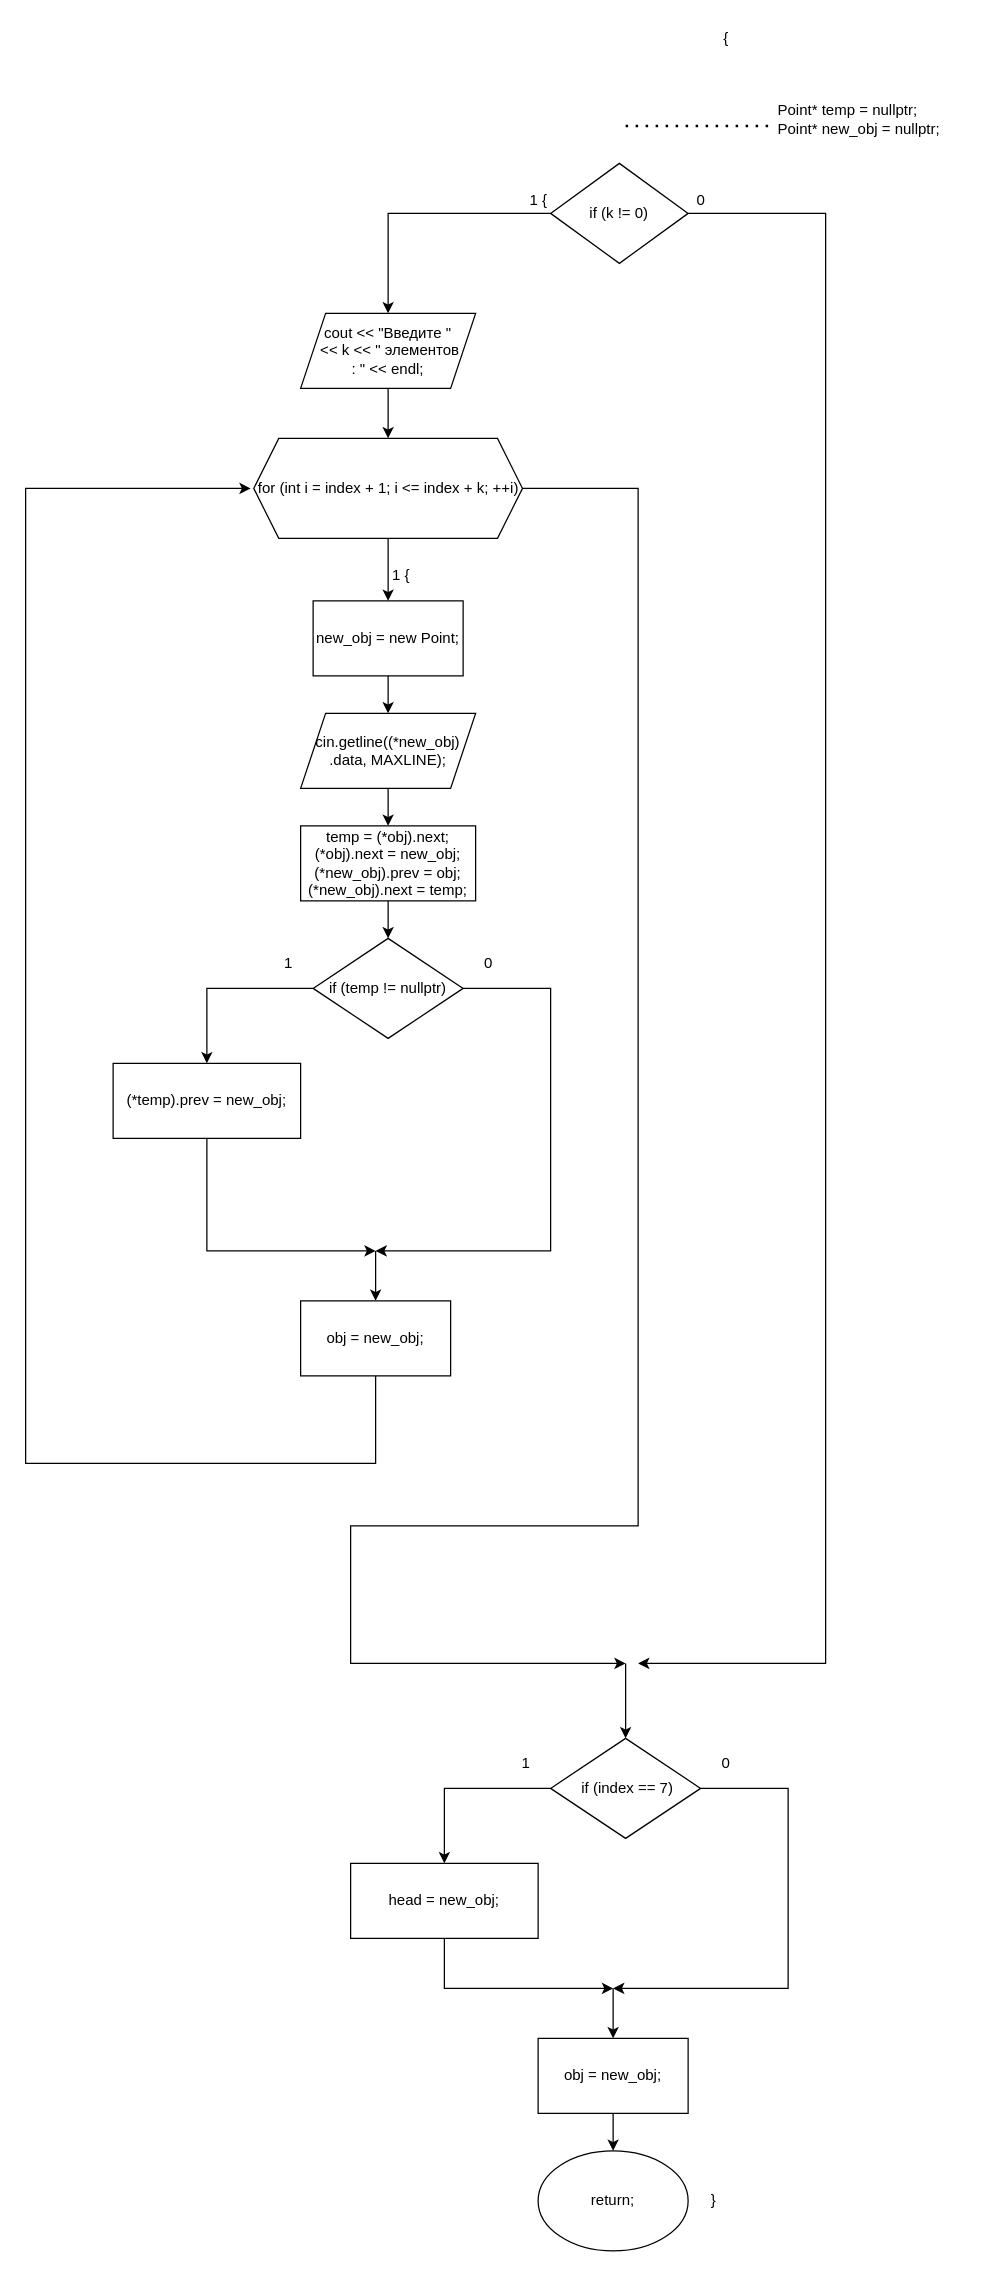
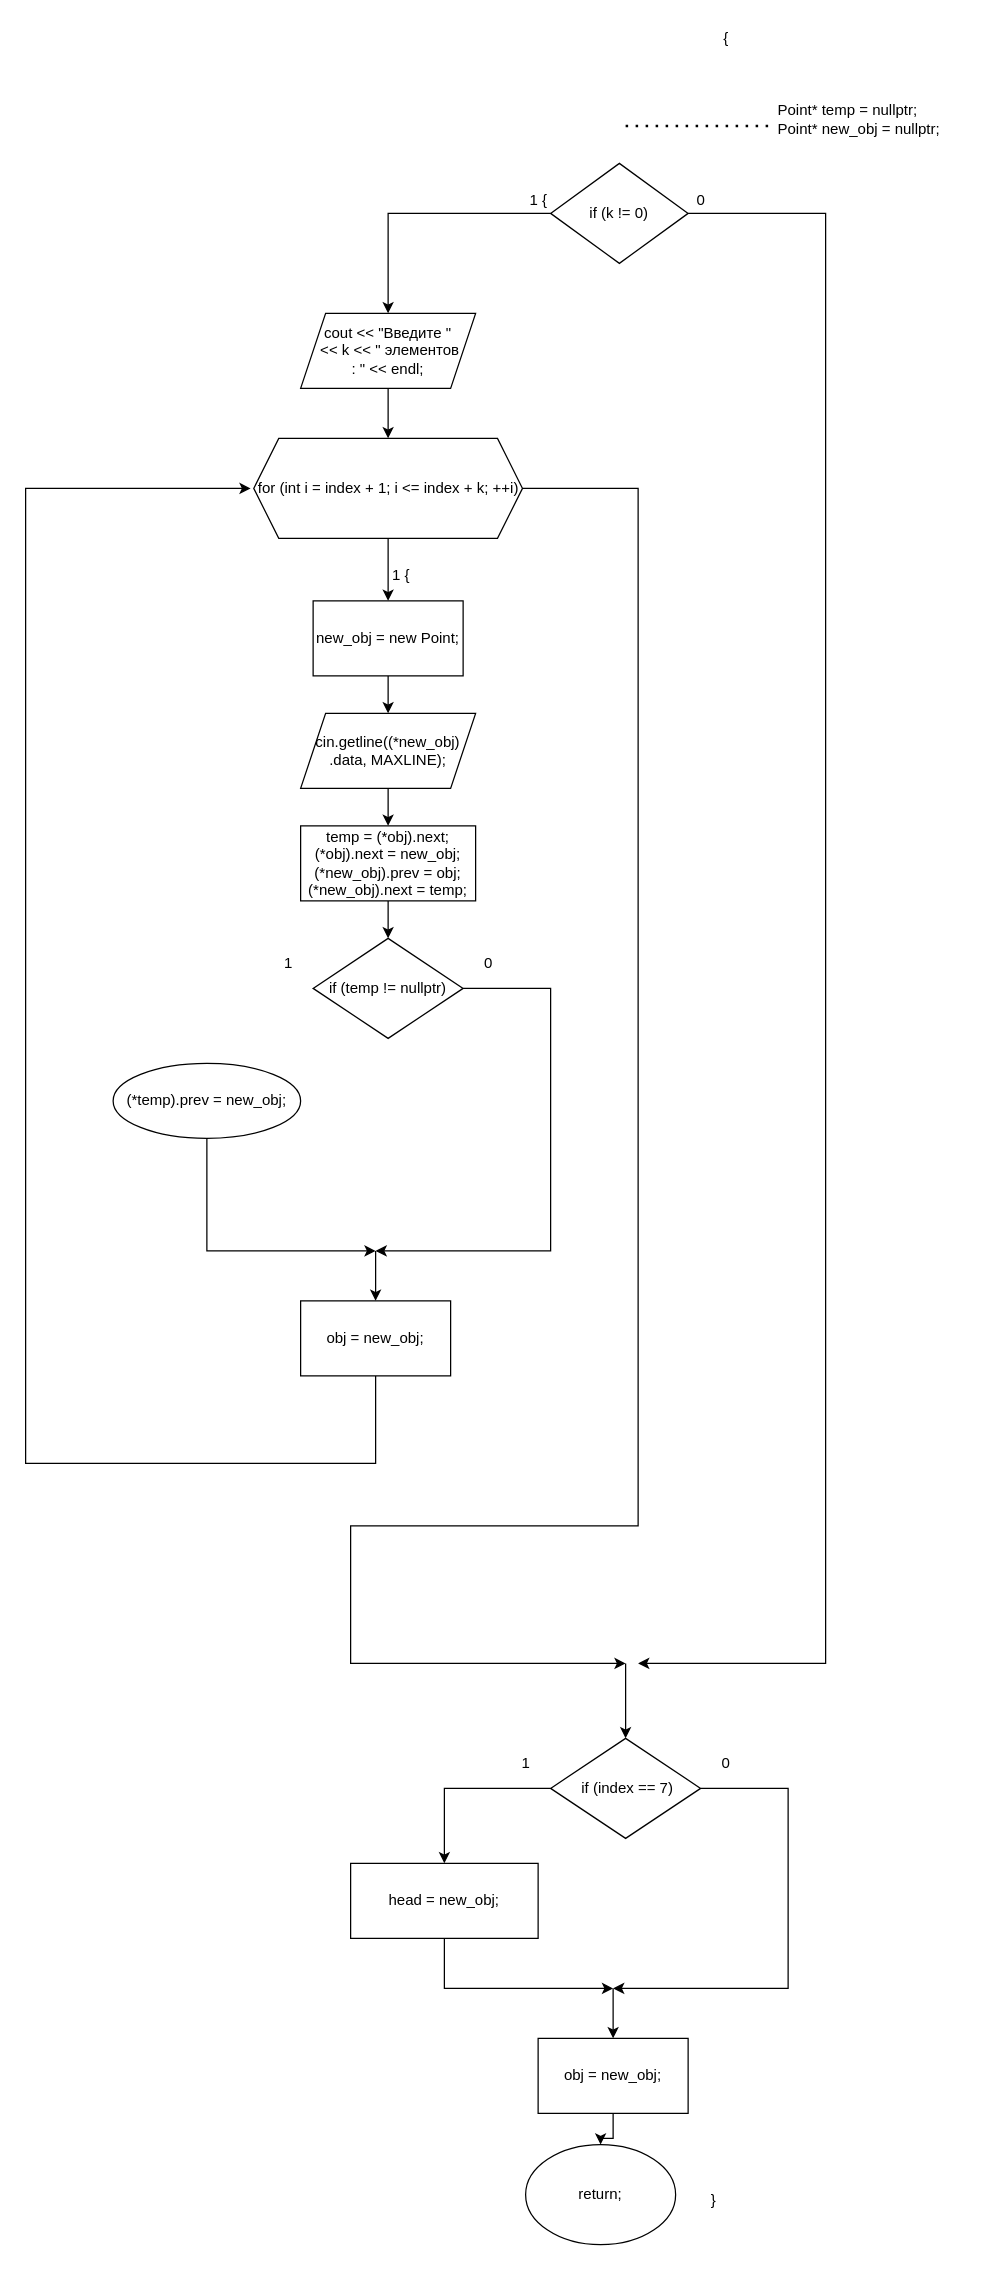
edge "if (temp != nullptr)" -> "(*temp).prev = new_obj;": removed
node "(*temp).prev = new_obj;": shape rectangle -> ellipse
node "return;": moved (613, 2201) -> (601, 2194)
